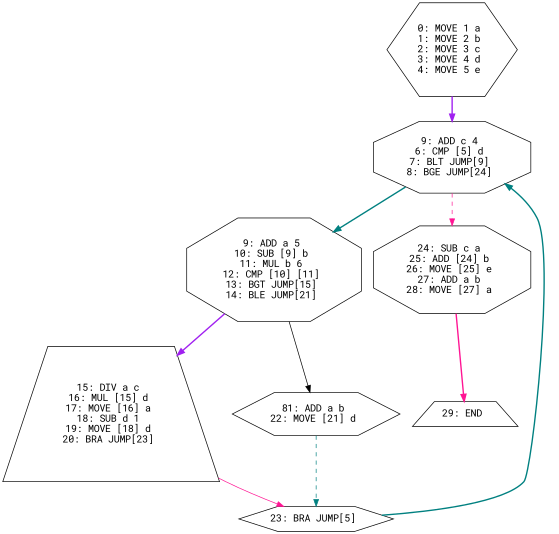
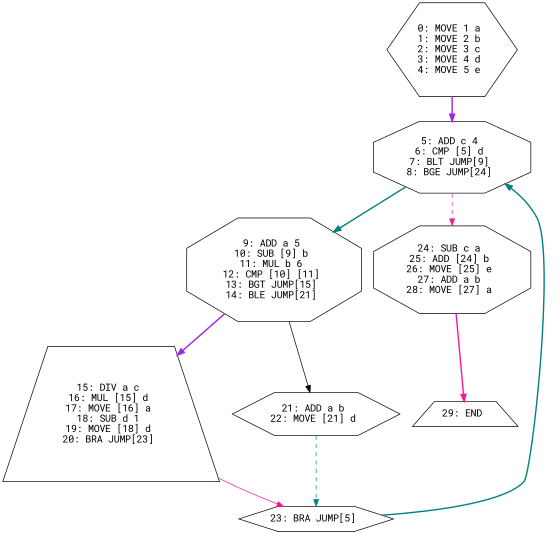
node "9: ADD c 4 6: CMP [5] d 7: BLT JUMP[9] 8: BGE JUMP[24]": label "9: ADD c 4 6: CMP [5] d 7: BLT JUMP[9] 8: BGE JUMP[24]" -> "5: ADD c 4 6: CMP [5] d 7: BLT JUMP[9] 8: BGE JUMP[24]"
node "81: ADD a b 22: MOVE [21] d": label "81: ADD a b 22: MOVE [21] d" -> "21: ADD a b 22: MOVE [21] d"
